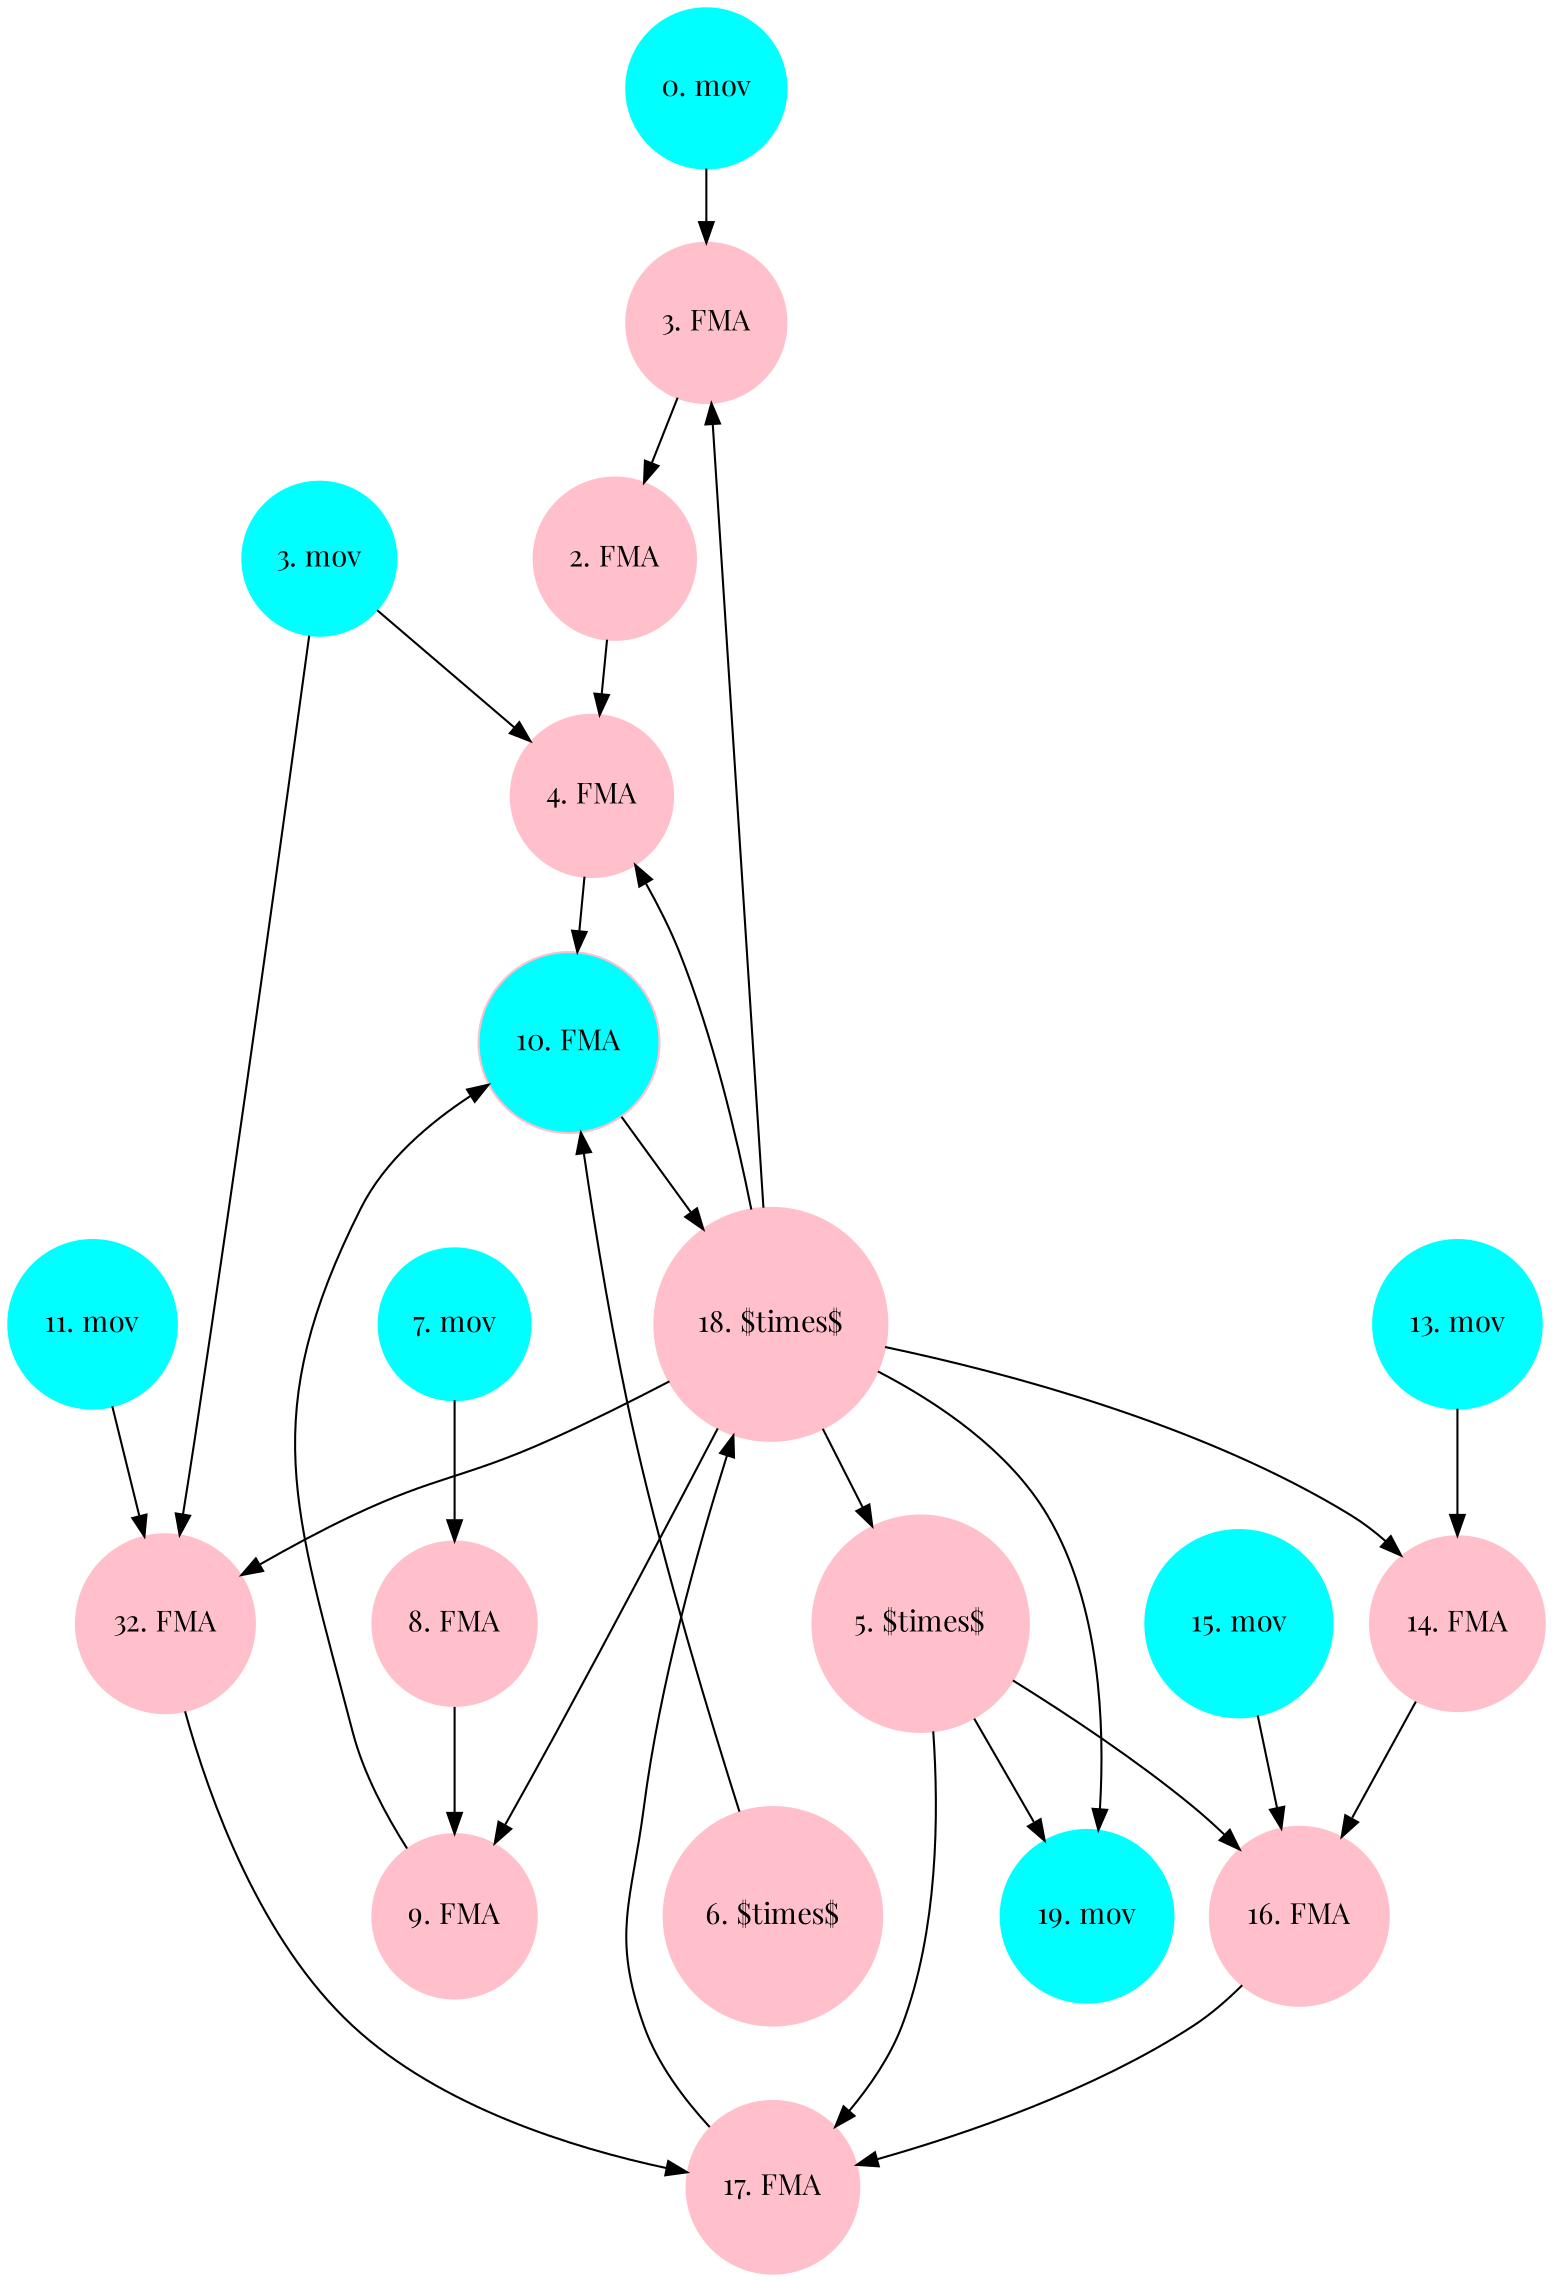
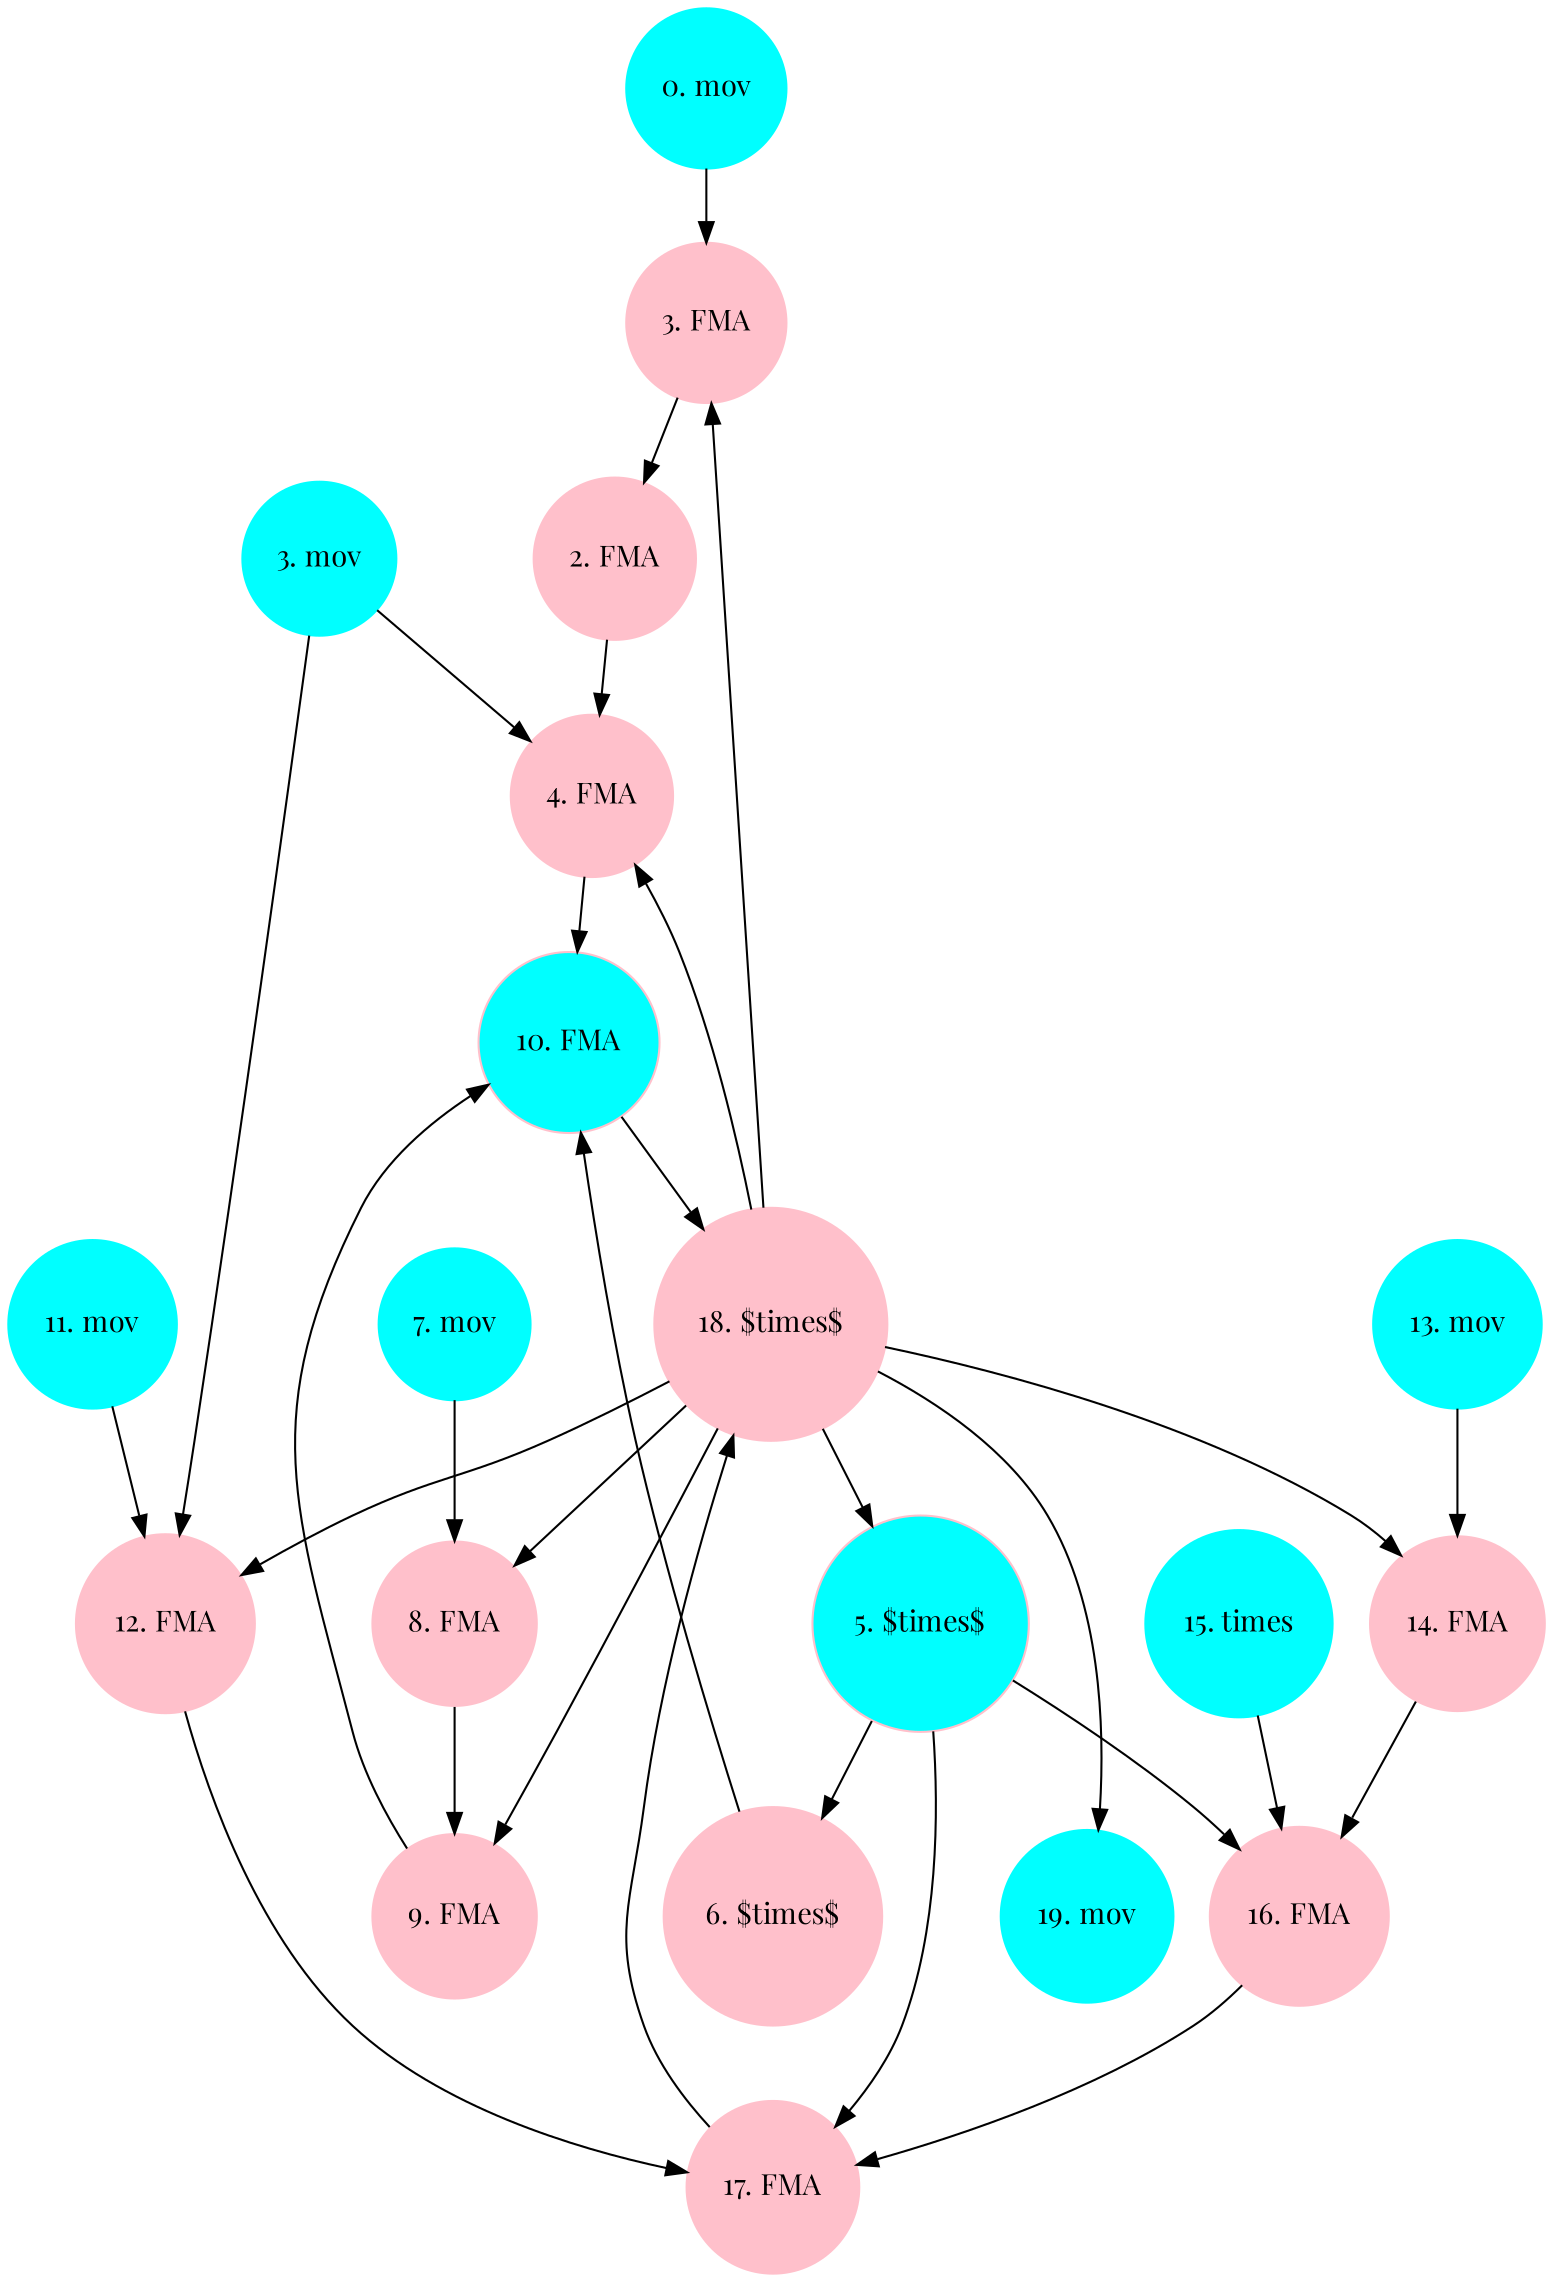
edge "18. $times$" -> "8. FMA": added
node "32. FMA": label "32. FMA" -> "12. FMA"
node "5. $times$": fillcolor pink -> cyan
node "15. mov": label "15. mov" -> "15. times"
edge "5. $times$" -> "19. mov": now "5. $times$" -> "6. $times$"
